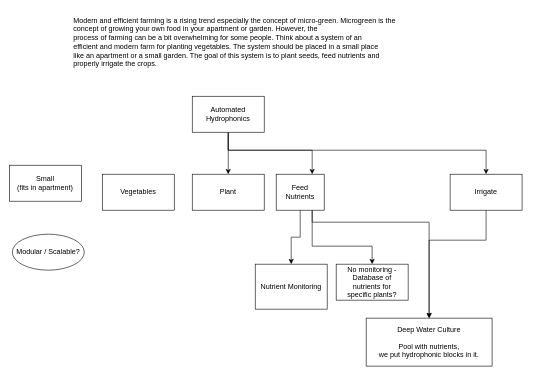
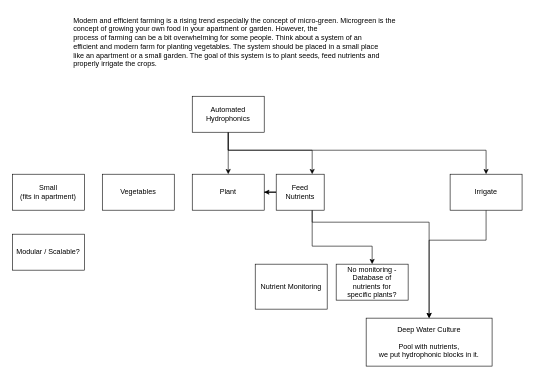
node "Small (fits in apartment)": moved (45, 183) -> (48, 192)
edge "Feed Nutrients" -> "Nutrient Monitoring": now "Feed Nutrients" -> "Plant"
node "Modular / Scalable?": shape ellipse -> rectangle
